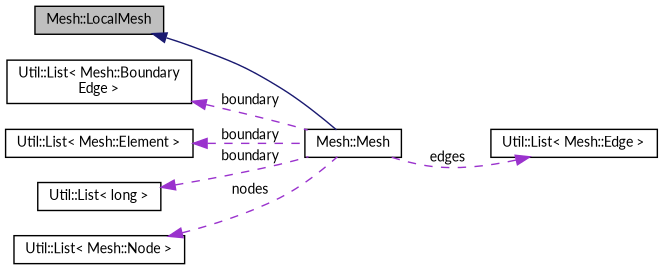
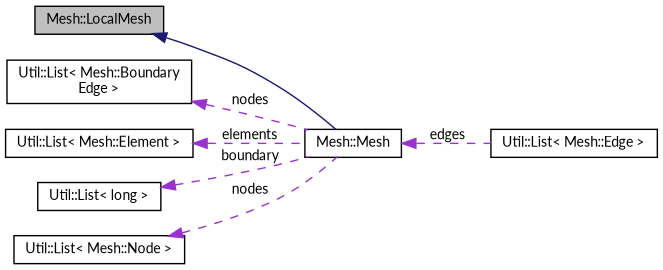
edge "Mesh::Mesh" -> "Util::List< Mesh::Boundary Edge >": label " boundary" -> " nodes"
edge "Mesh::Mesh" -> "Util::List< Mesh::Element >": label " boundary" -> " elements"
edge "Mesh::Mesh" -> "Util::List< Mesh::Edge >": reversed
